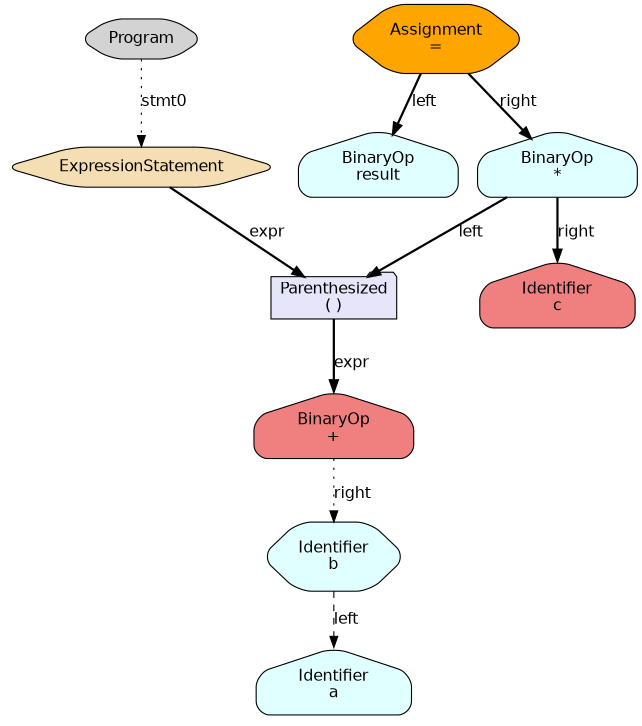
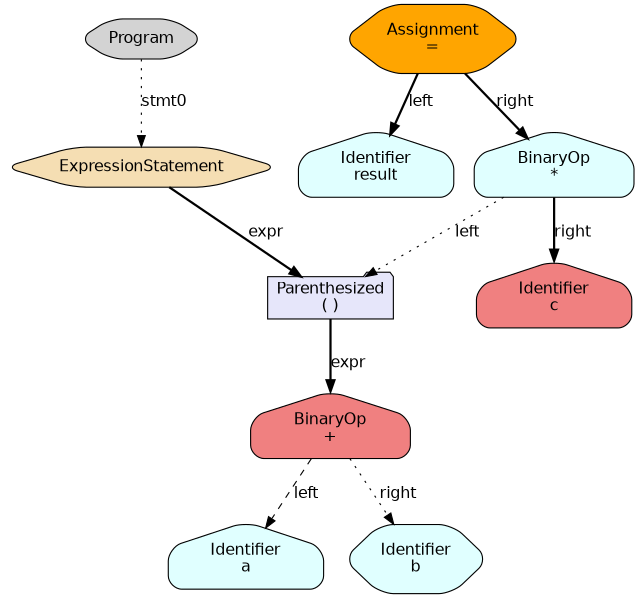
node "BinaryOp result": label "BinaryOp result" -> "Identifier result"
edge "BinaryOp *" -> "Parenthesized ( )": style bold -> dotted
edge "Identifier b" -> "Identifier a": now "BinaryOp +" -> "Identifier a"
